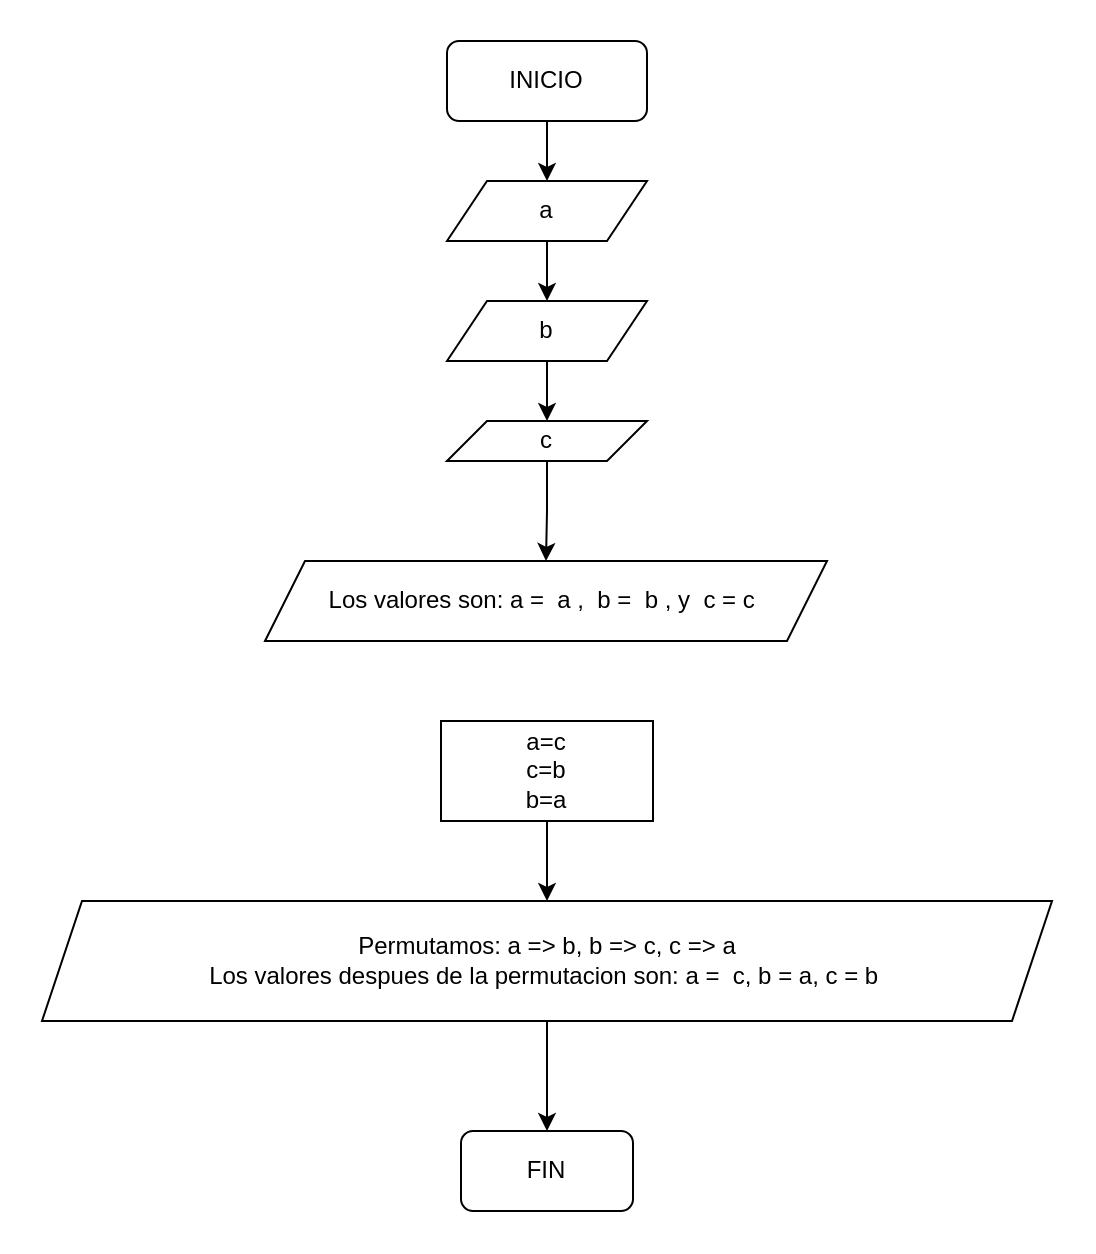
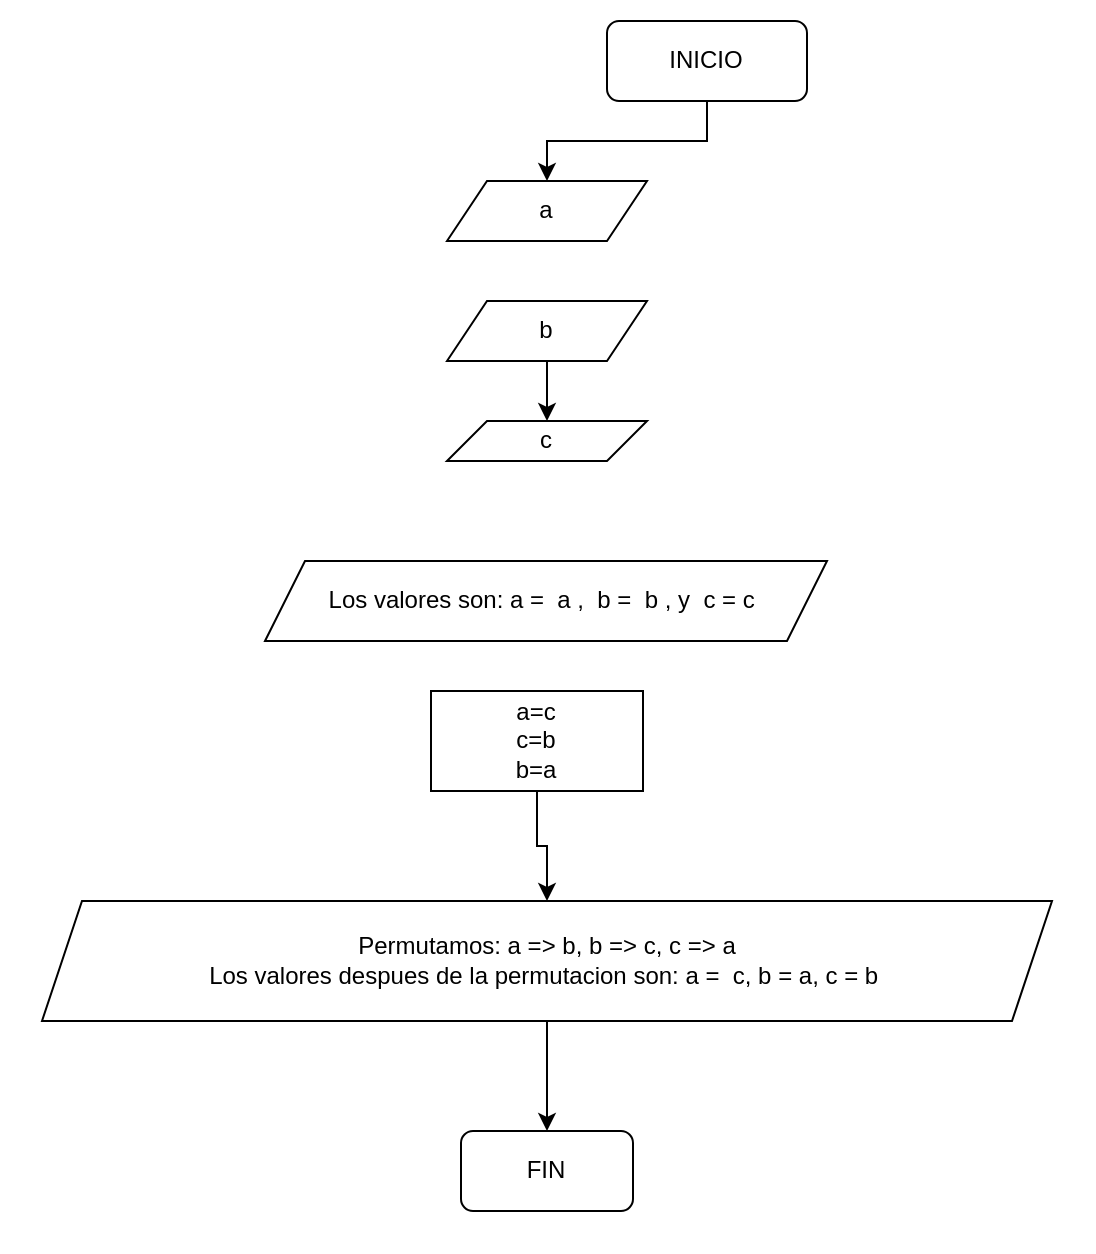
node "INICIO": moved (547, 81) -> (707, 61)
edge "a" -> "b": removed
edge "c" -> "Los valores son: a = a , b = b , y c = c": removed
node "a=c c=b b=a": moved (547, 771) -> (537, 741)
